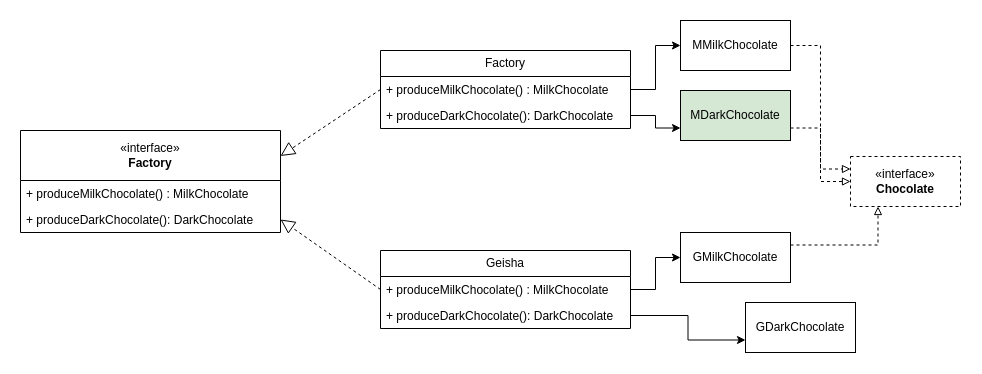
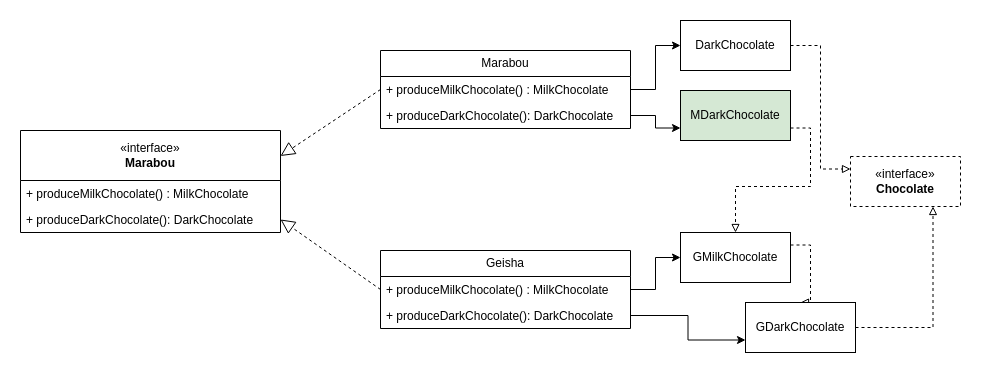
node "MMilkChocolate": label "MMilkChocolate" -> "DarkChocolate"
node "Factory": label "Factory" -> "Marabou"
node "«interface» Factory": label "«interface» Factory" -> "«interface» Marabou"
edge "MDarkChocolate" -> "«interface» Chocolate": now "MDarkChocolate" -> "GMilkChocolate"
edge "GMilkChocolate" -> "«interface» Chocolate": now "GMilkChocolate" -> "GDarkChocolate"
edge "GDarkChocolate" -> "«interface» Chocolate": added
